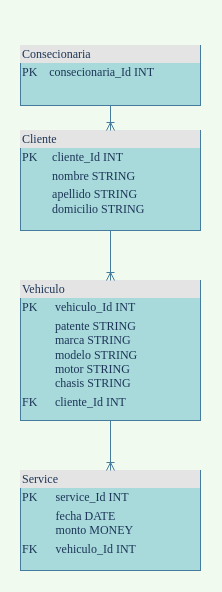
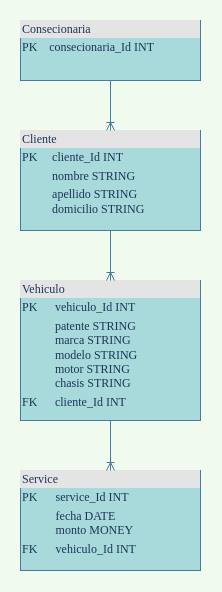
node "Consecionaria PK consecionaria_Id INT": moved (111, 76) -> (111, 51)
